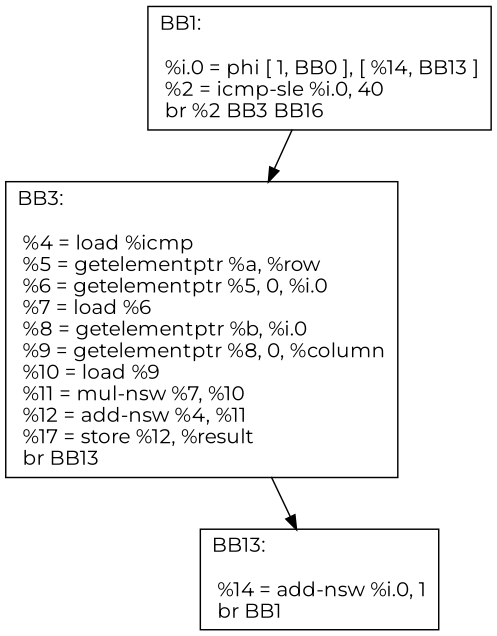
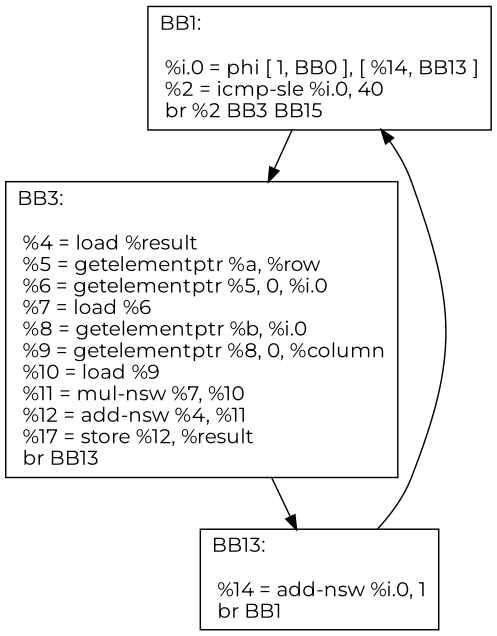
node "BB1:": text "br %2 BB3 BB16" -> "br %2 BB3 BB15"
node "BB3:": text "%4 = load %icmp" -> "%4 = load %result"
edge "BB13:" -> "BB1:": added
